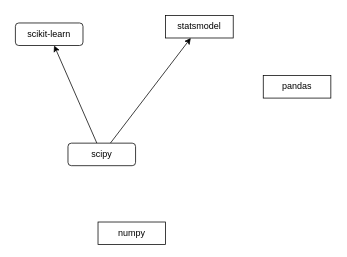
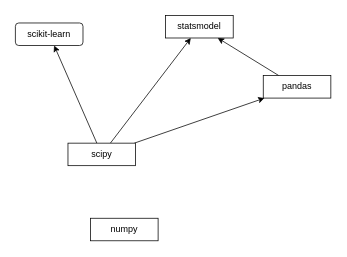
edge "pandas" -> "statsmodel": added
edge "scipy" -> "pandas": added
node "scipy": shape rounded rectangle -> rectangle
node "numpy": moved (132, 233) -> (124, 229)
